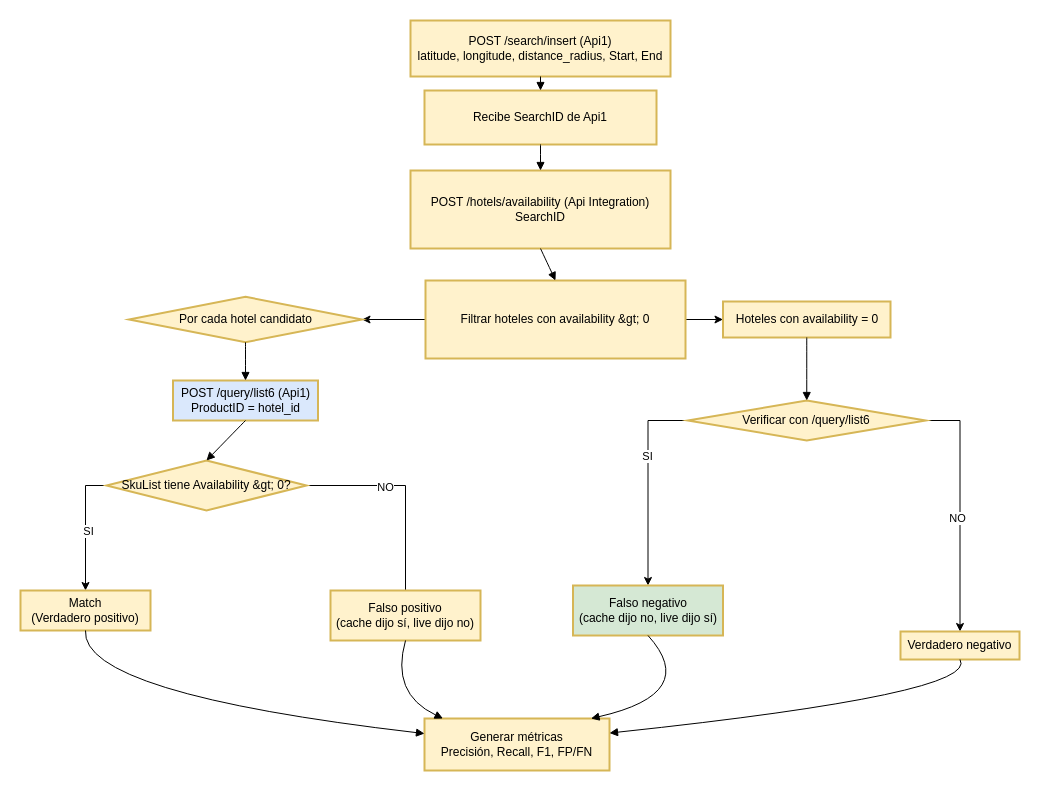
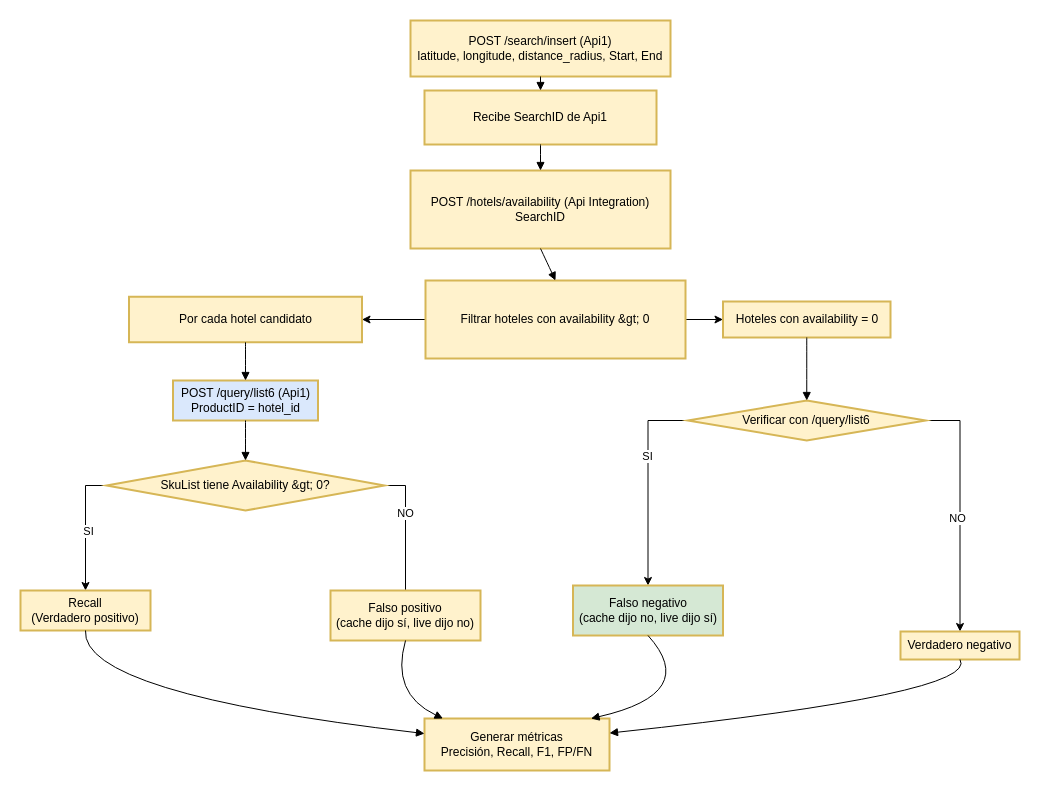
node "Por cada hotel candidato": shape diamond -> rectangle
node "SkuList tiene Availability &gt; 0?": size 200x50 -> 278x50
node "Match (Verdadero positivo)": label "Match (Verdadero positivo)" -> "Recall (Verdadero positivo)"
